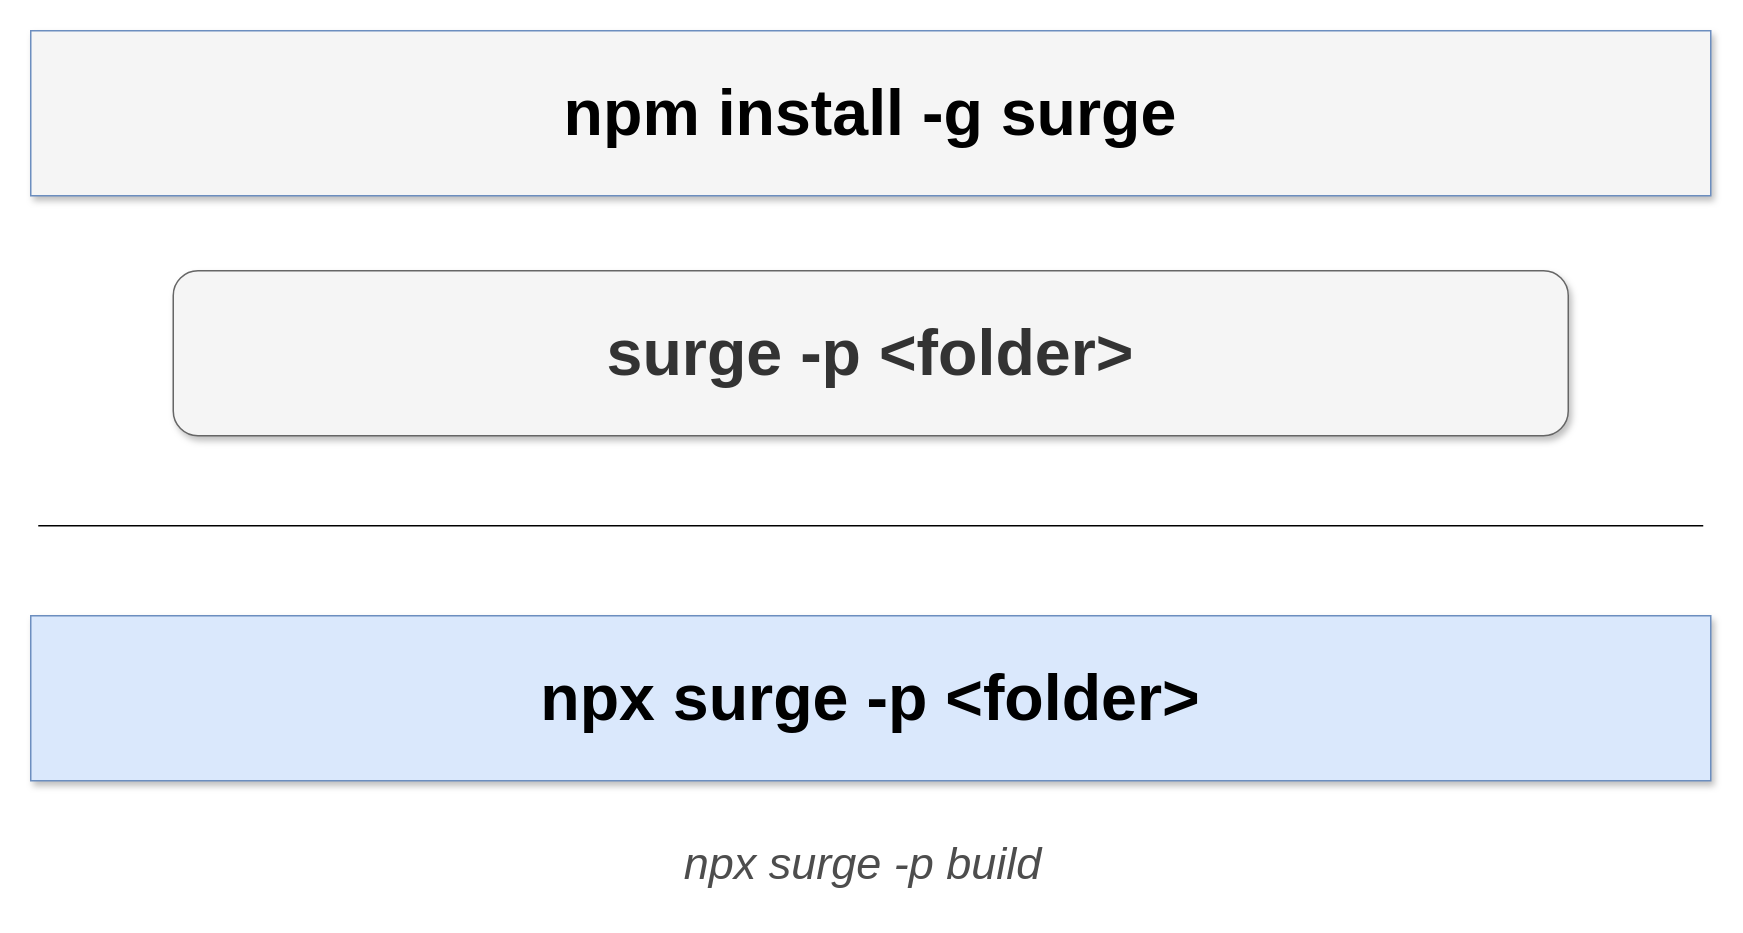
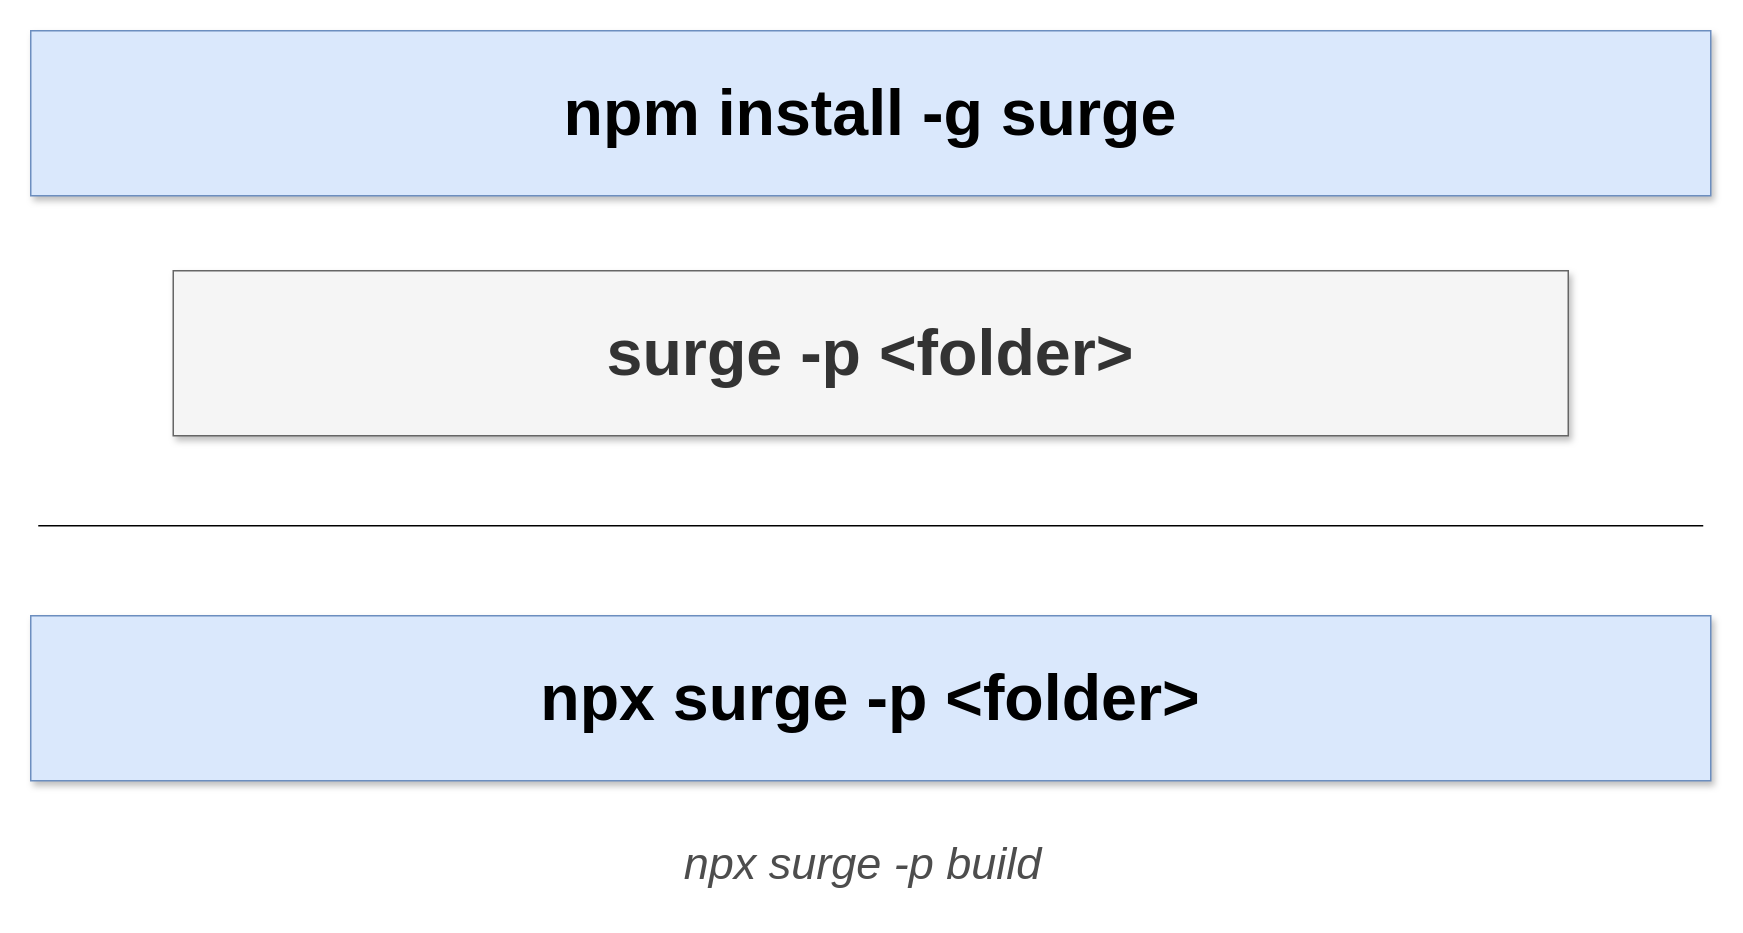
node "npm install -g surge": fillcolor #f5f5f5 -> #dae8fc
node "surge -p <folder>": shape rounded rectangle -> rectangle
